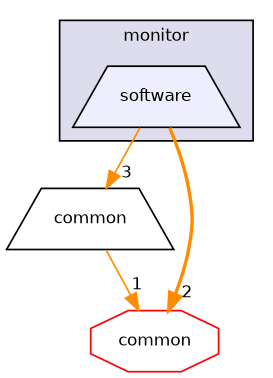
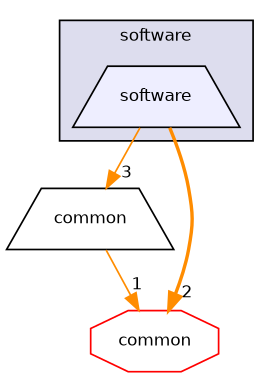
cluster "monitor": label "monitor" -> "software"
